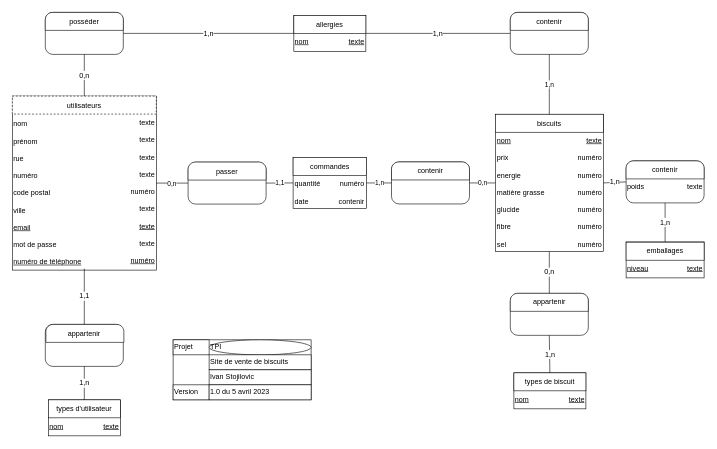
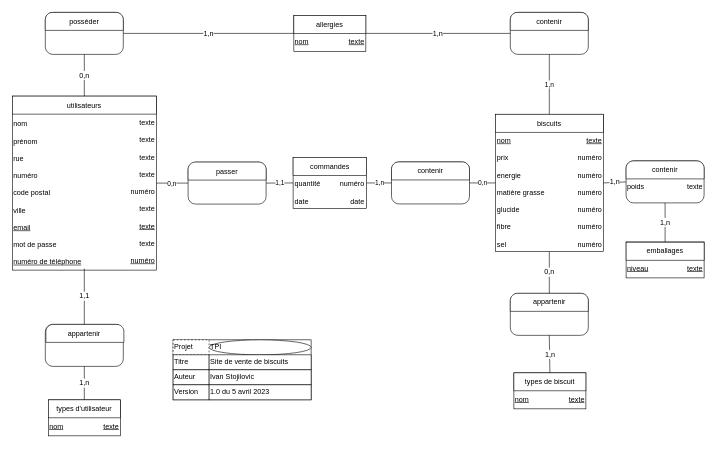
node "utilisateurs": style dashed -> solid
node "numéro contenir": label "numéro contenir" -> "numéro date"
node "Projet": style solid -> dashed
node "Titre": added
node "Auteur": added
